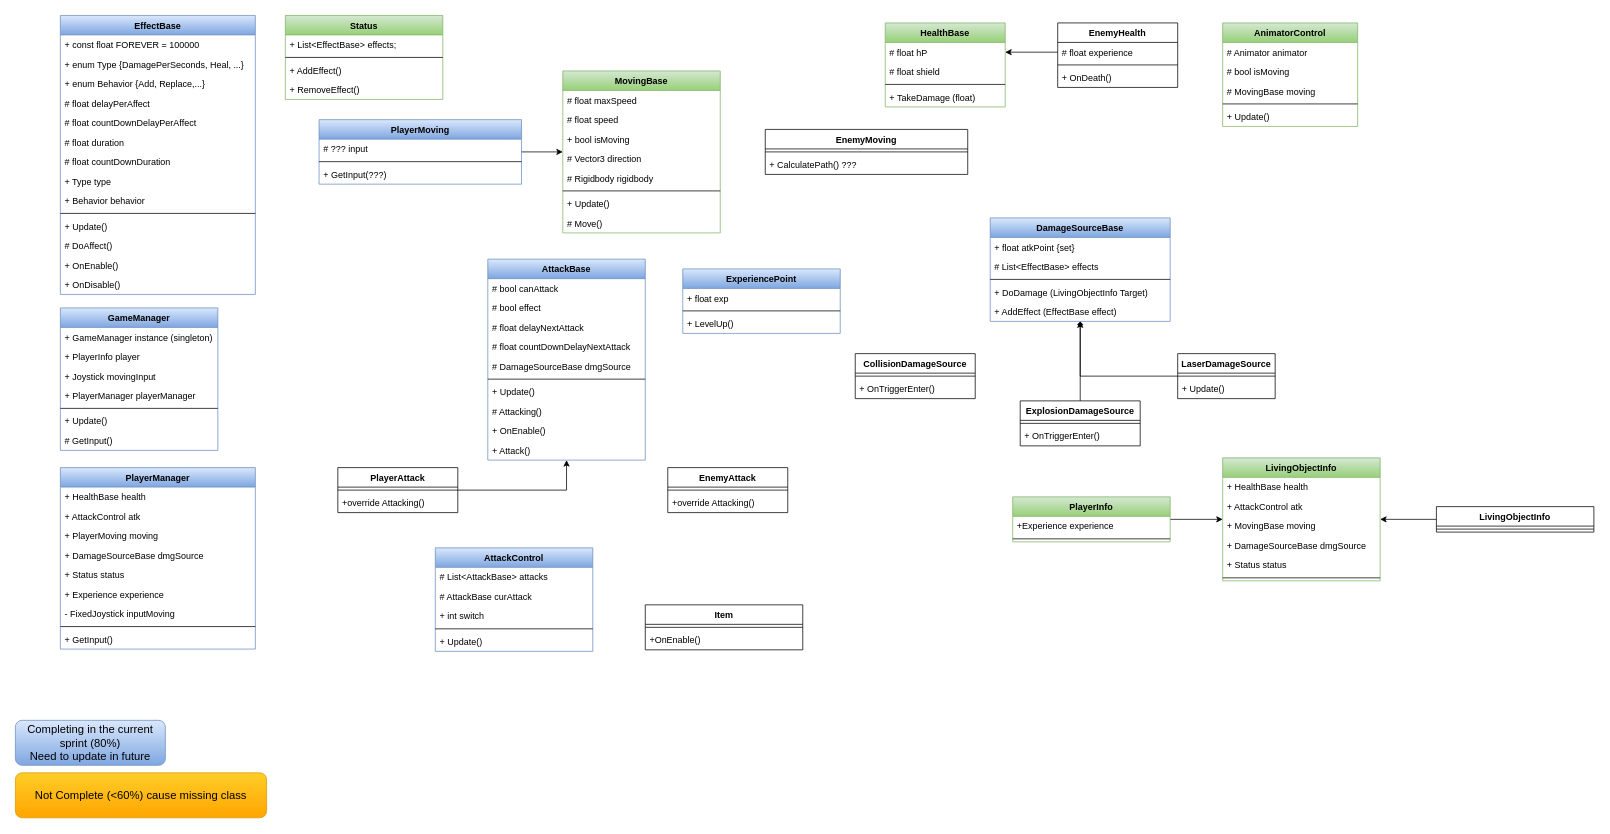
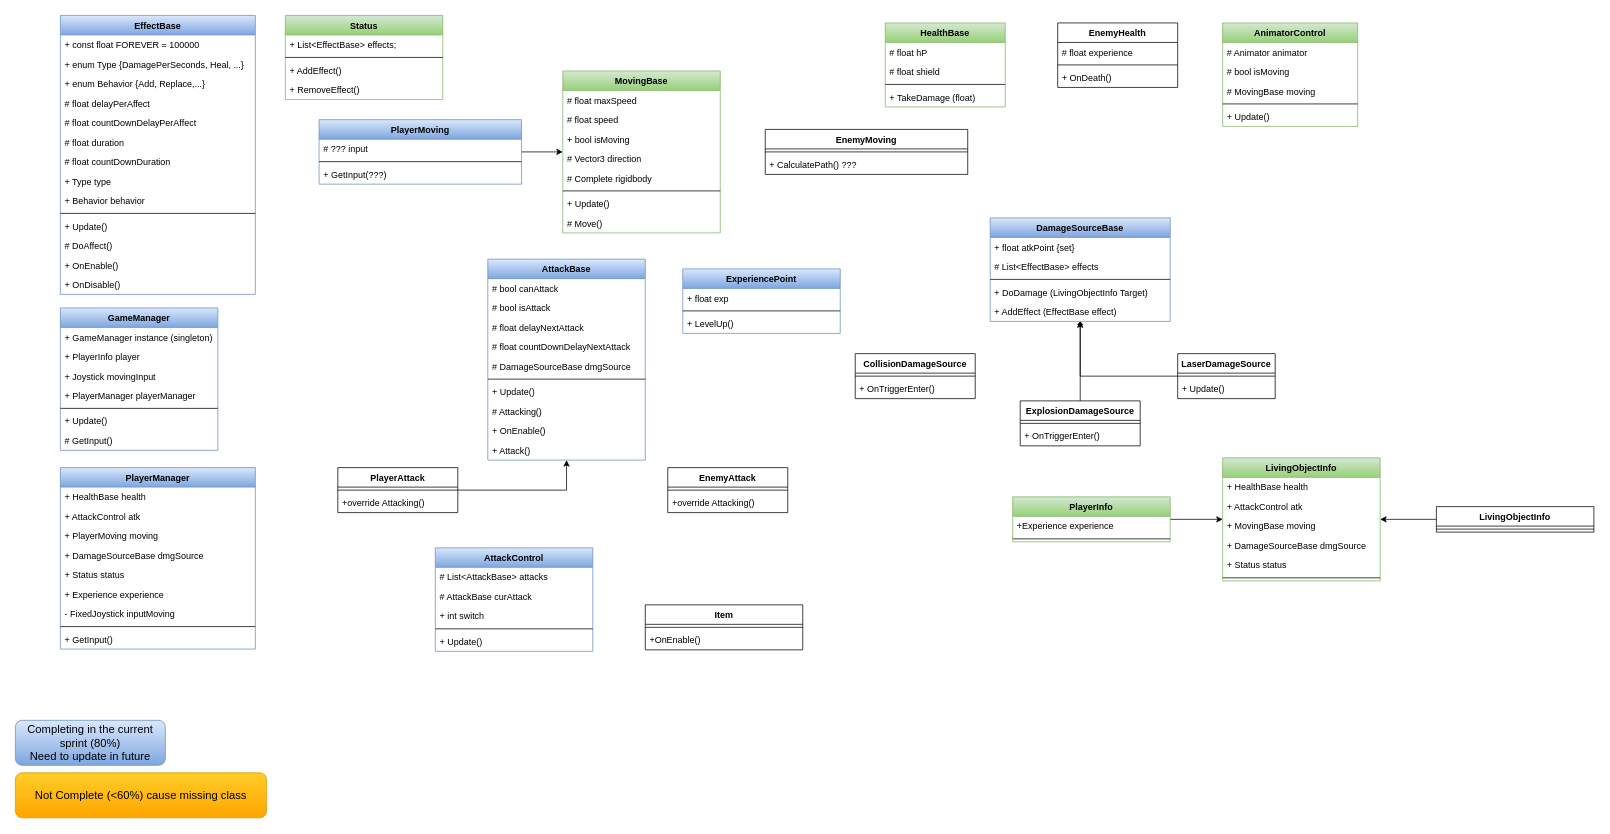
edge "# float experience" -> "# float hP": removed
node "# Rigidbody rigidbody": label "# Rigidbody rigidbody" -> "# Complete rigidbody"
node "# bool effect": label "# bool effect" -> "# bool isAttack"
